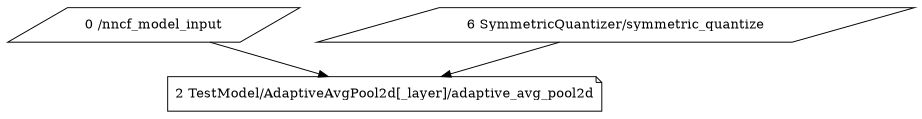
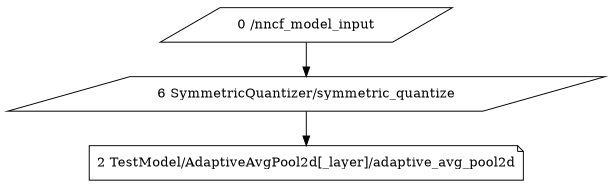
edge "0 /nncf_model_input" -> "2 TestModel/AdaptiveAvgPool2d[_layer]/adaptive_avg_pool2d": now "0 /nncf_model_input" -> "6 SymmetricQuantizer/symmetric_quantize"
